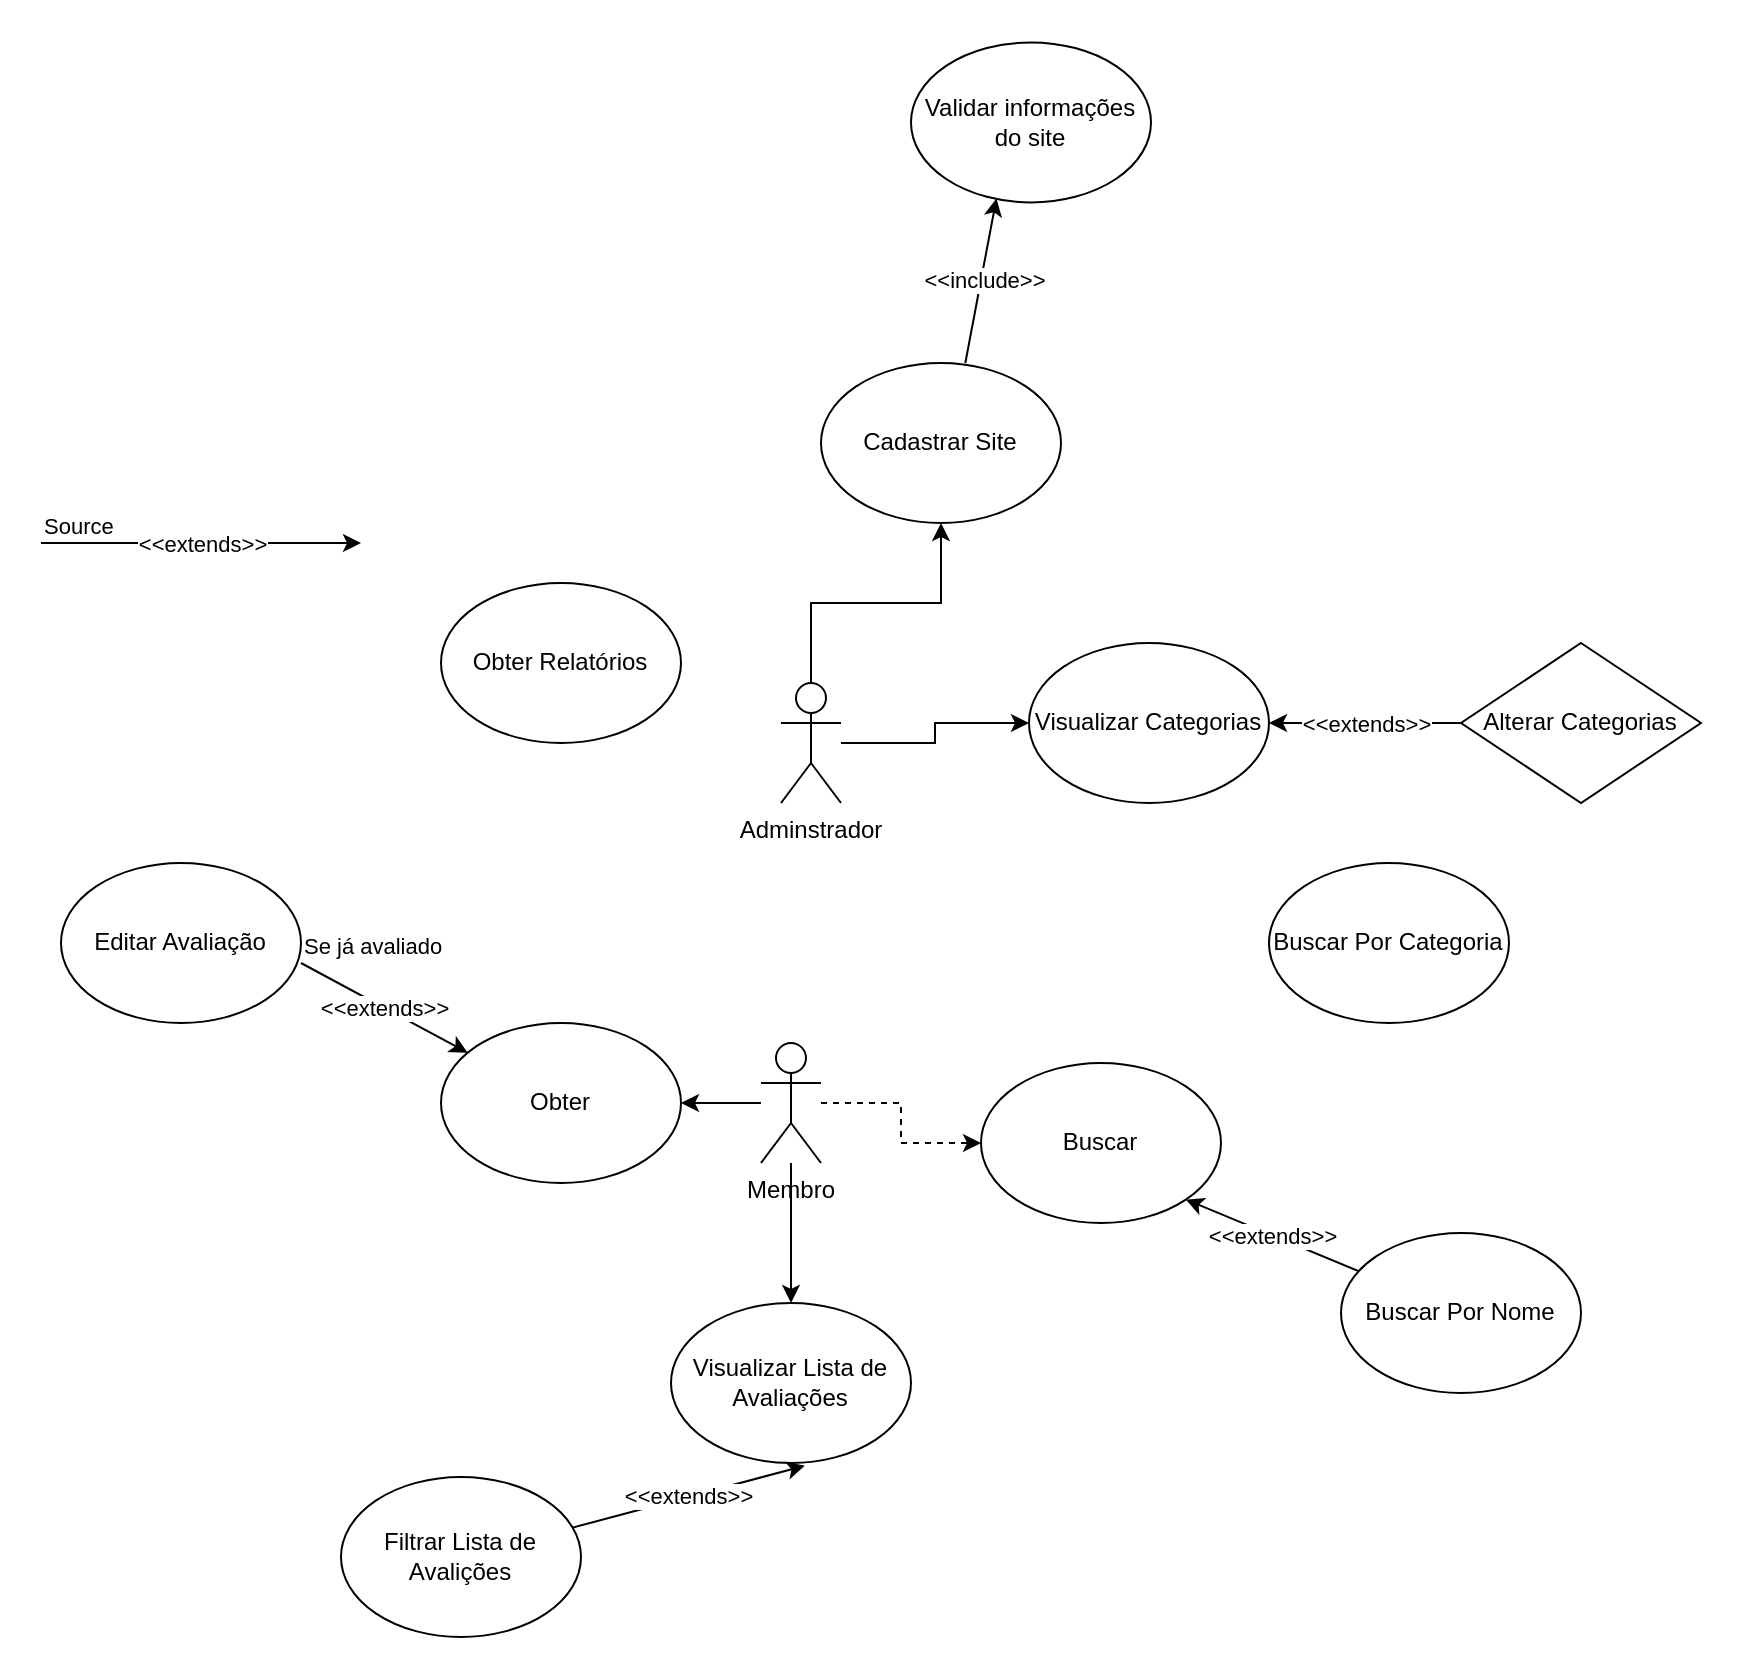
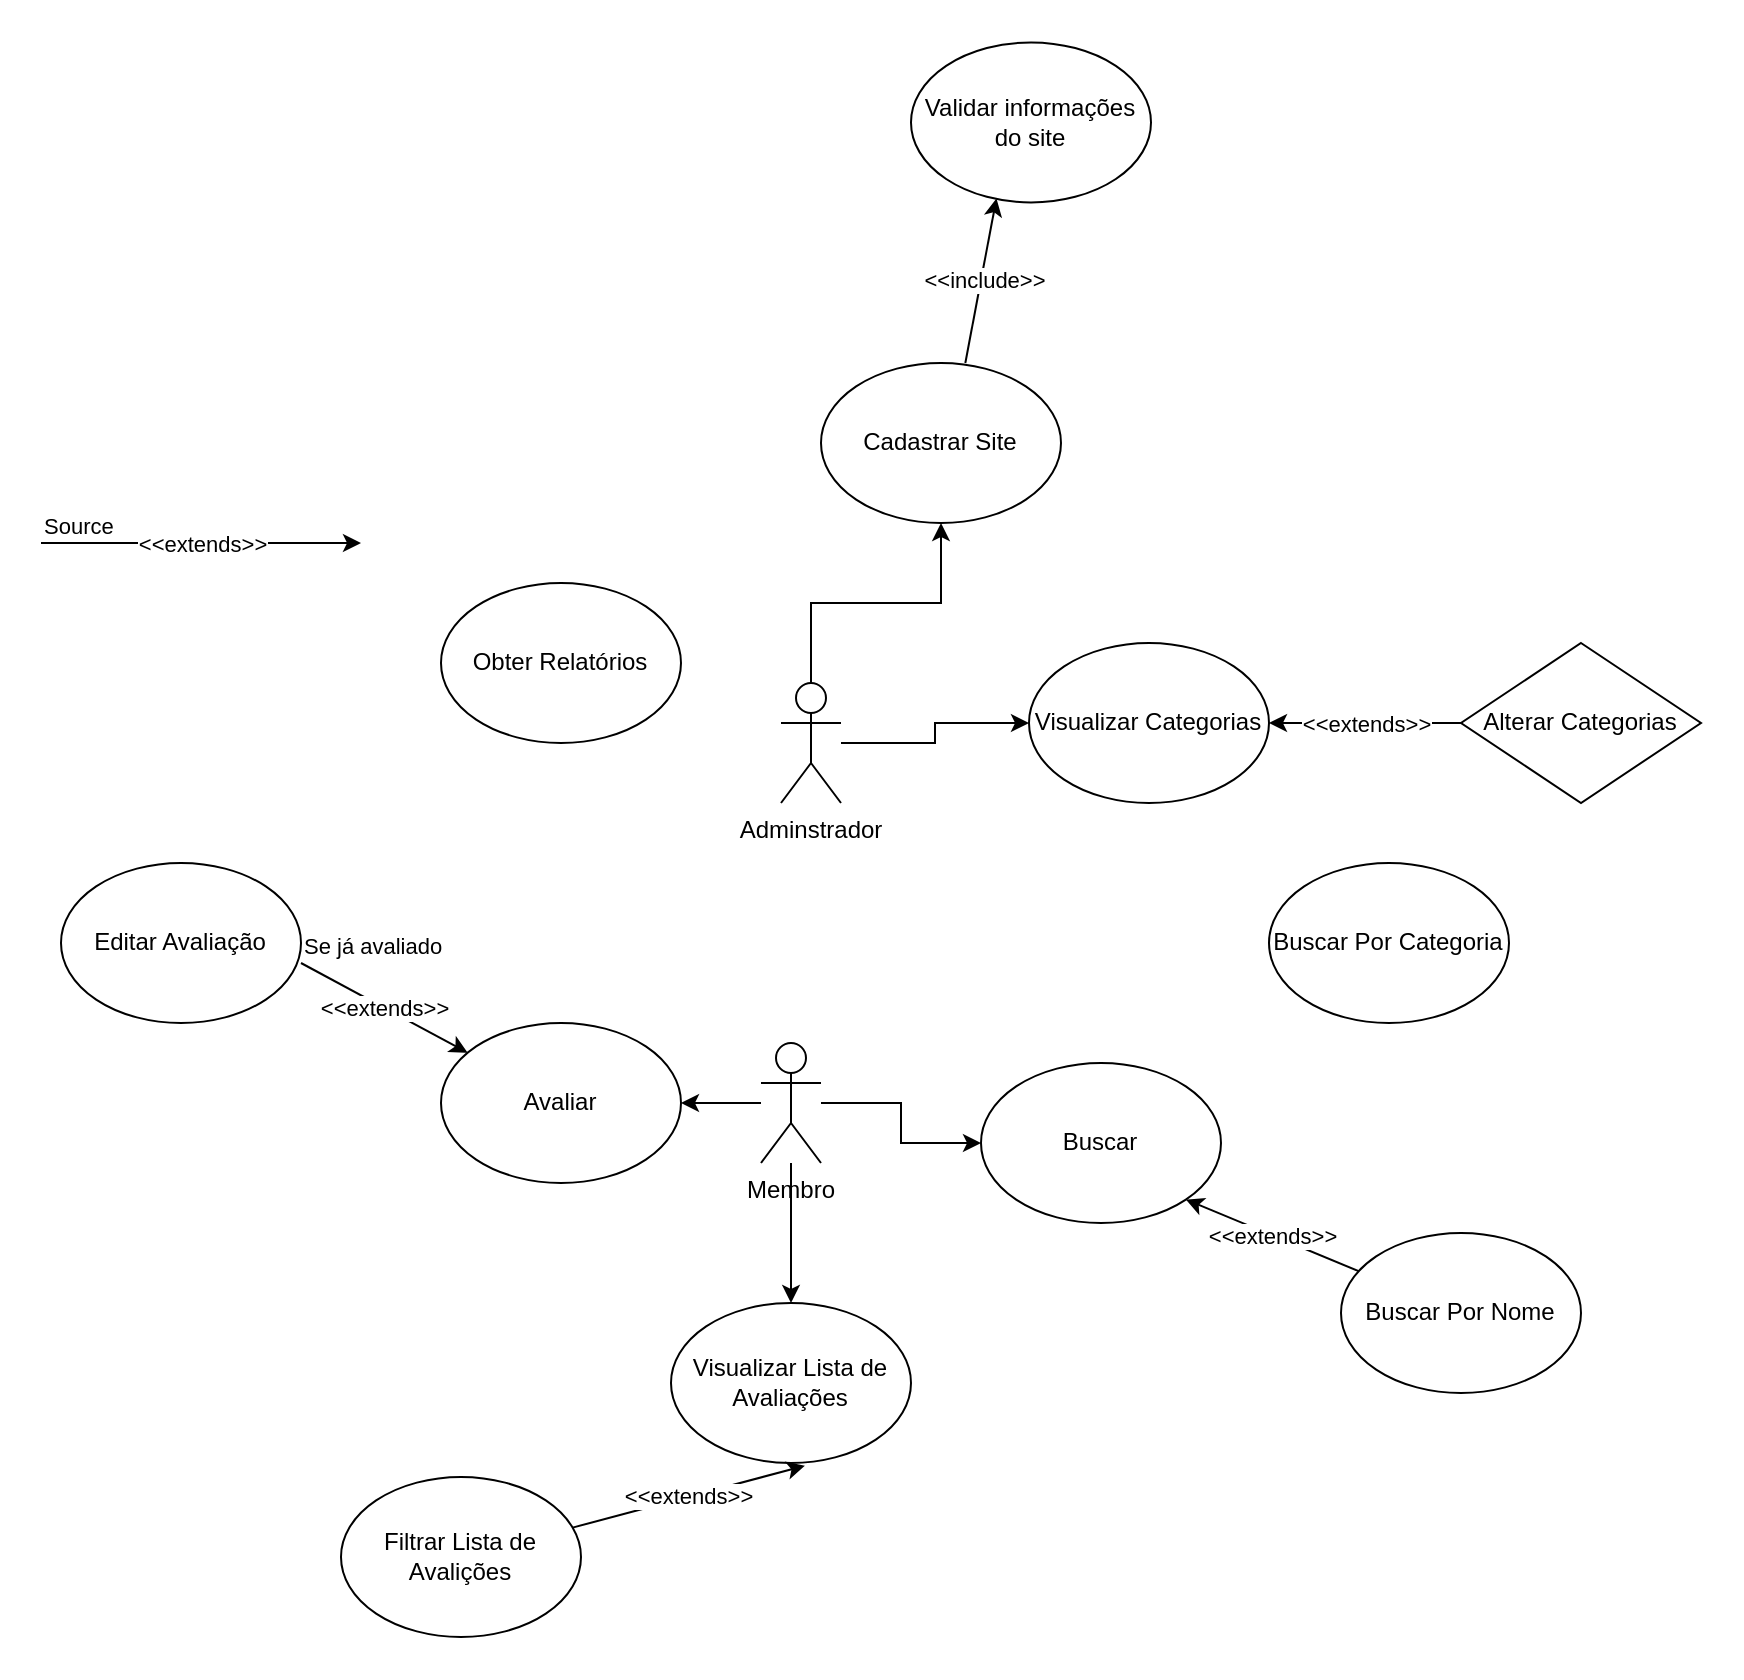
node "Obter": label "Obter" -> "Avaliar"
edge "Membro" -> "Buscar": style dashed -> solid
